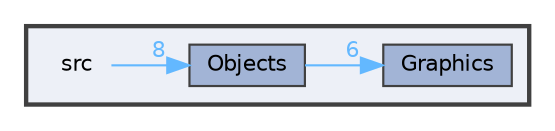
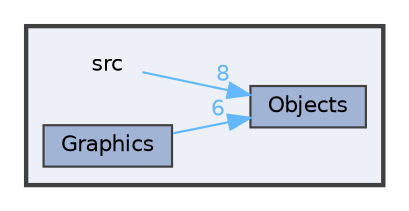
edge "Objects" -> "Graphics": reversed
